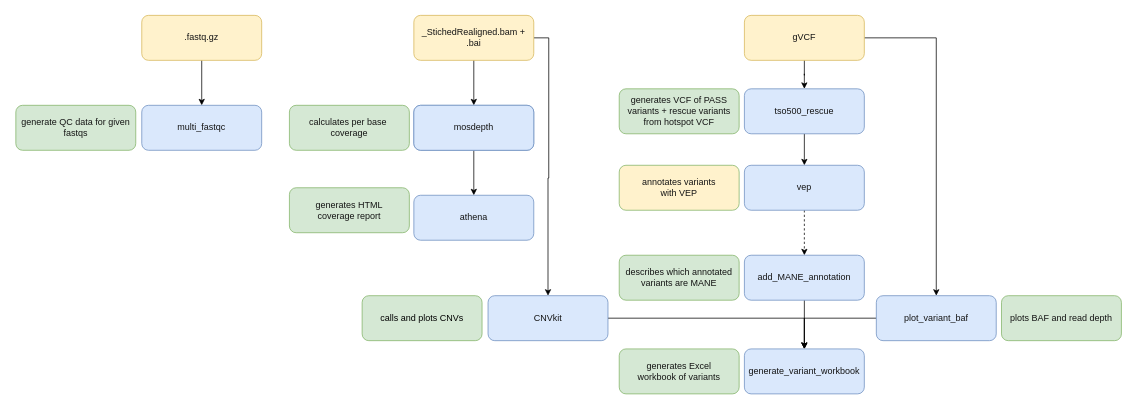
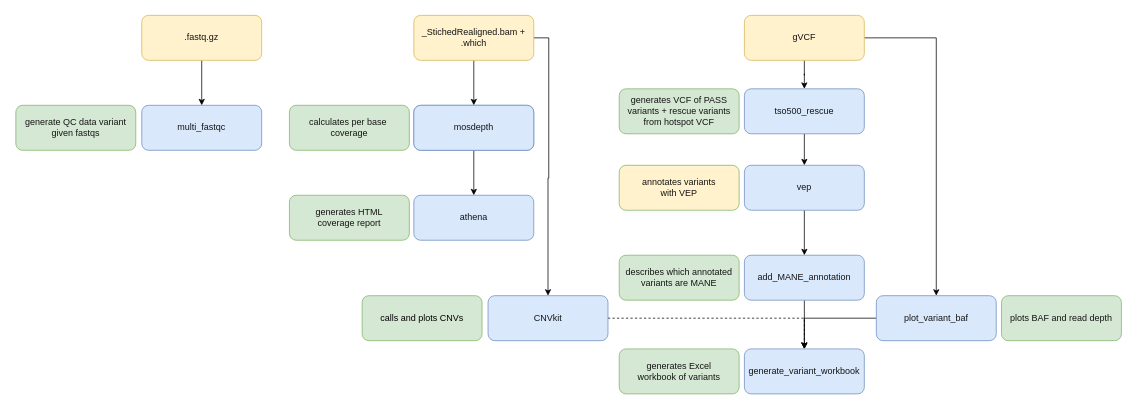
node "_StichedRealigned.bam + .bai": label "_StichedRealigned.bam + .bai" -> "_StichedRealigned.bam + .which"
node "generate QC data for given fastqs": label "generate QC data for given fastqs" -> "generate QC data variant given fastqs"
node "generates HTML coverage report": moved (349, 210) -> (349, 218)
edge "vep" -> "add_MANE_annotation": style dashed -> solid
edge "CNVkit" -> "generate_variant_workbook": style solid -> dashed
